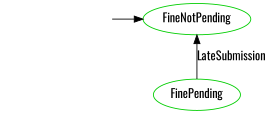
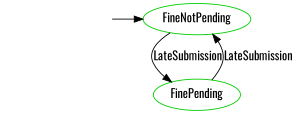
edge "FineNotPending" -> "FinePending": added, label "LateSubmission"
